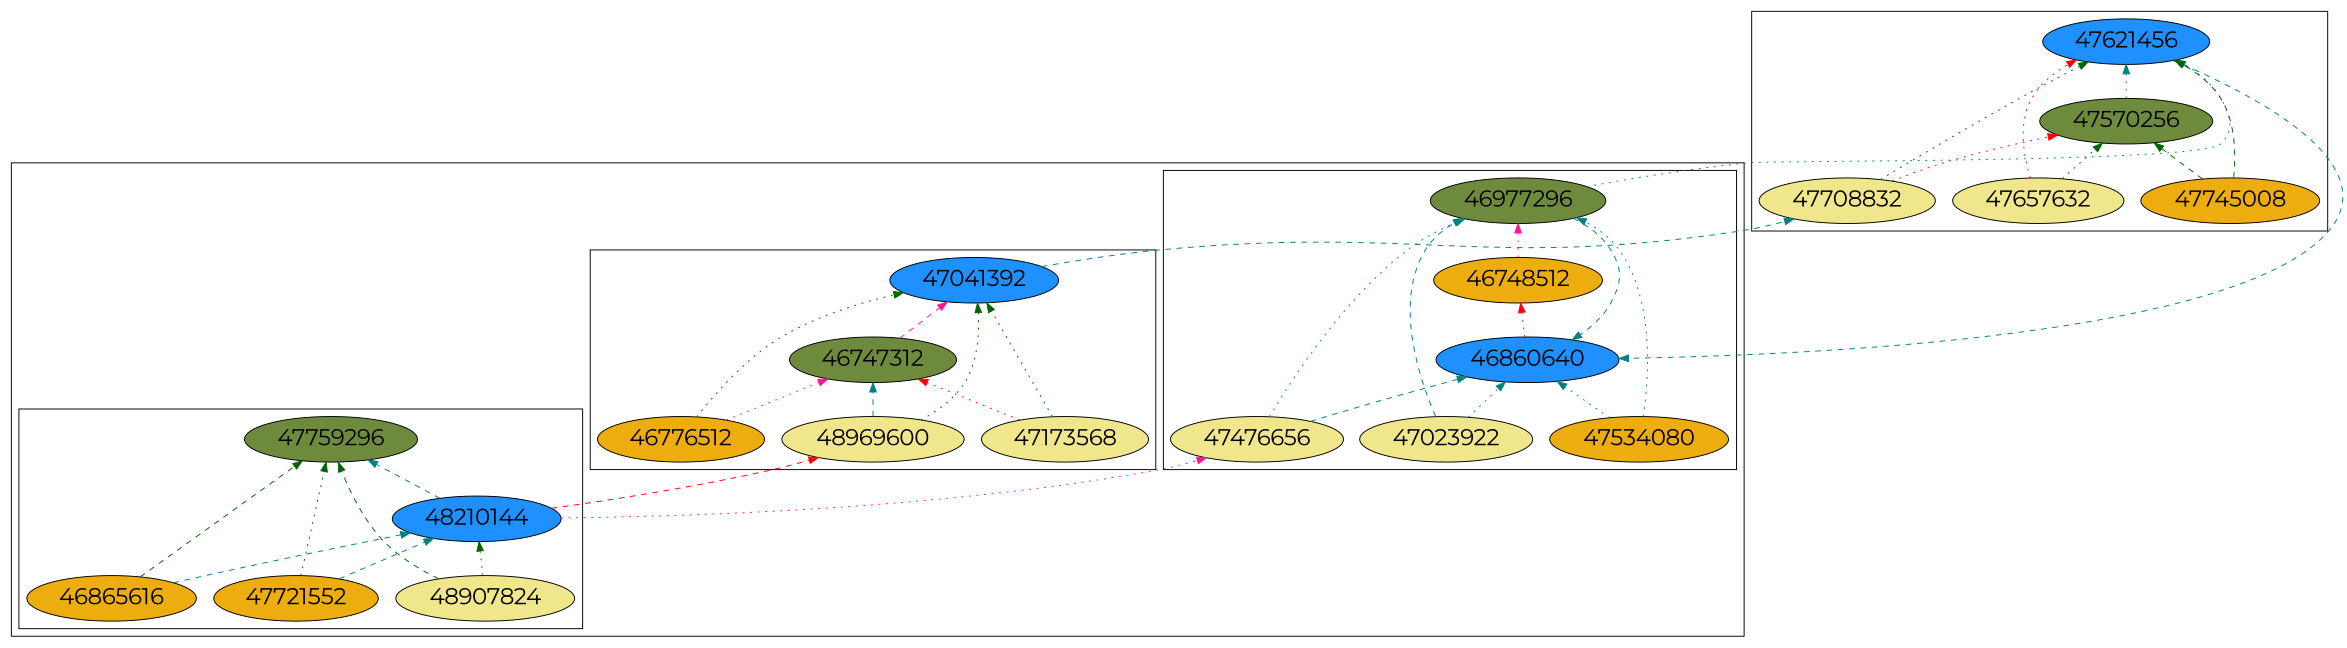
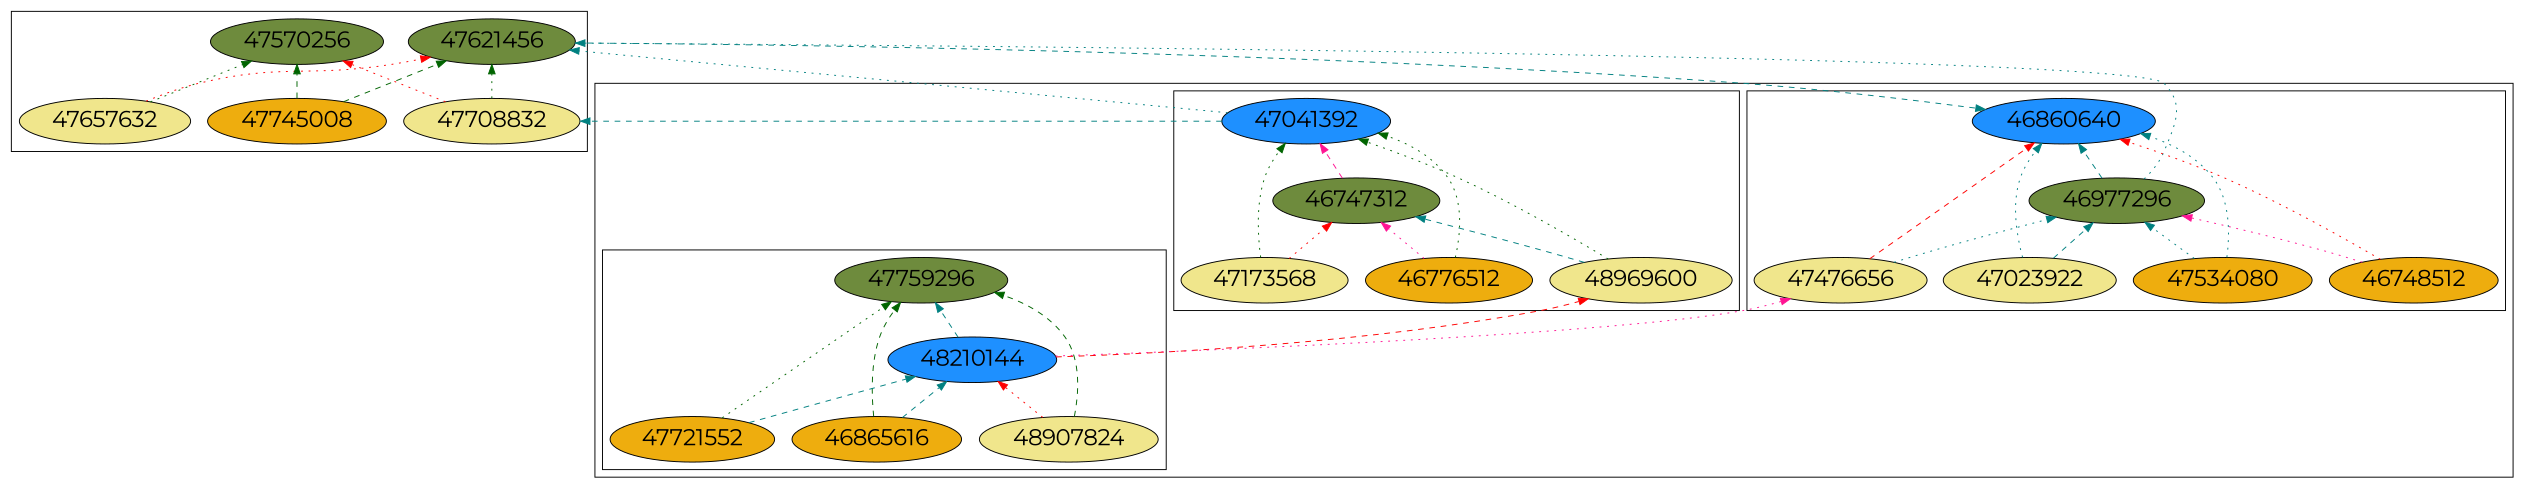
node "47621456": fillcolor dodgerblue -> darkolivegreen4
edge "47570256" -> "47621456": now "47041392" -> "47621456"
edge "46860640" -> "46748512": reversed
edge "47476656" -> "46860640": color teal -> red
edge "48907824" -> "48210144": color darkgreen -> red
